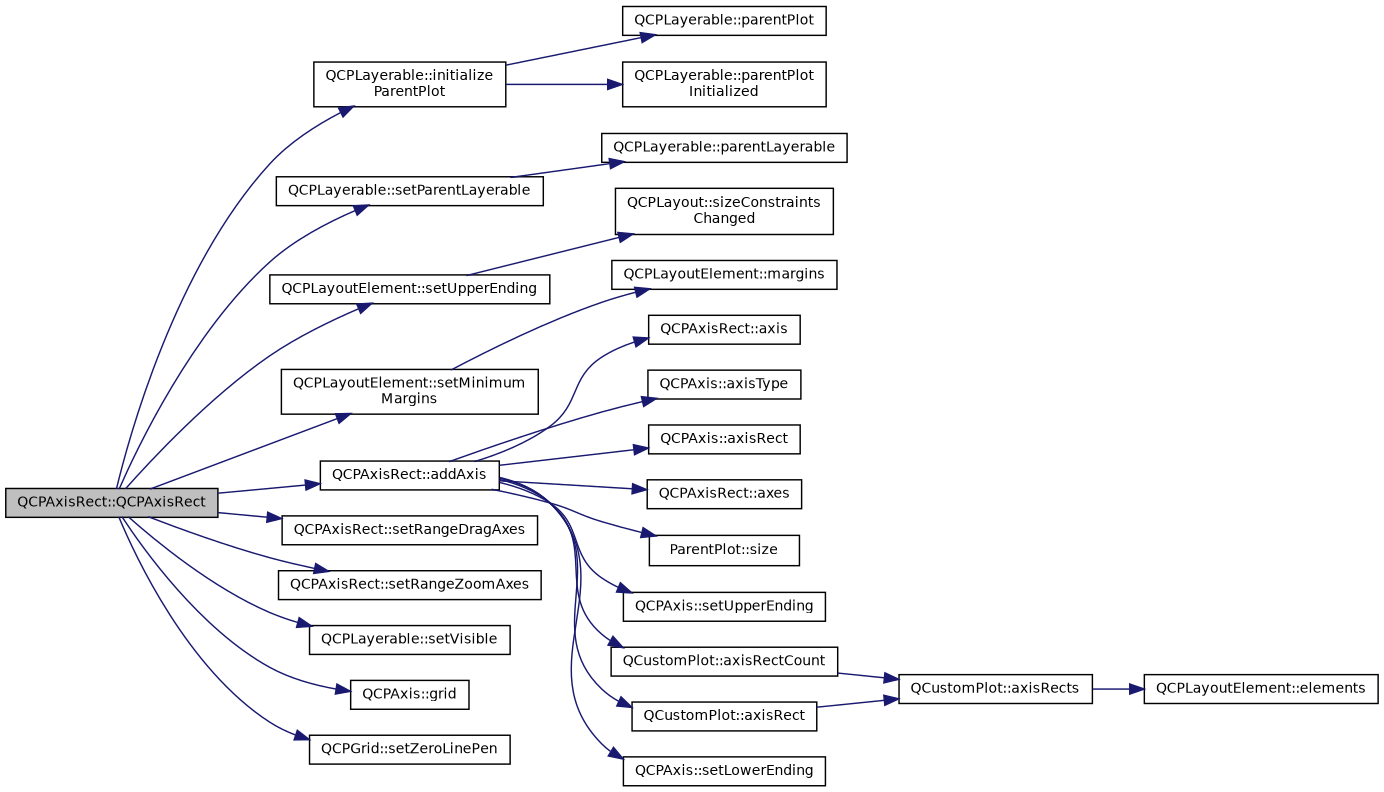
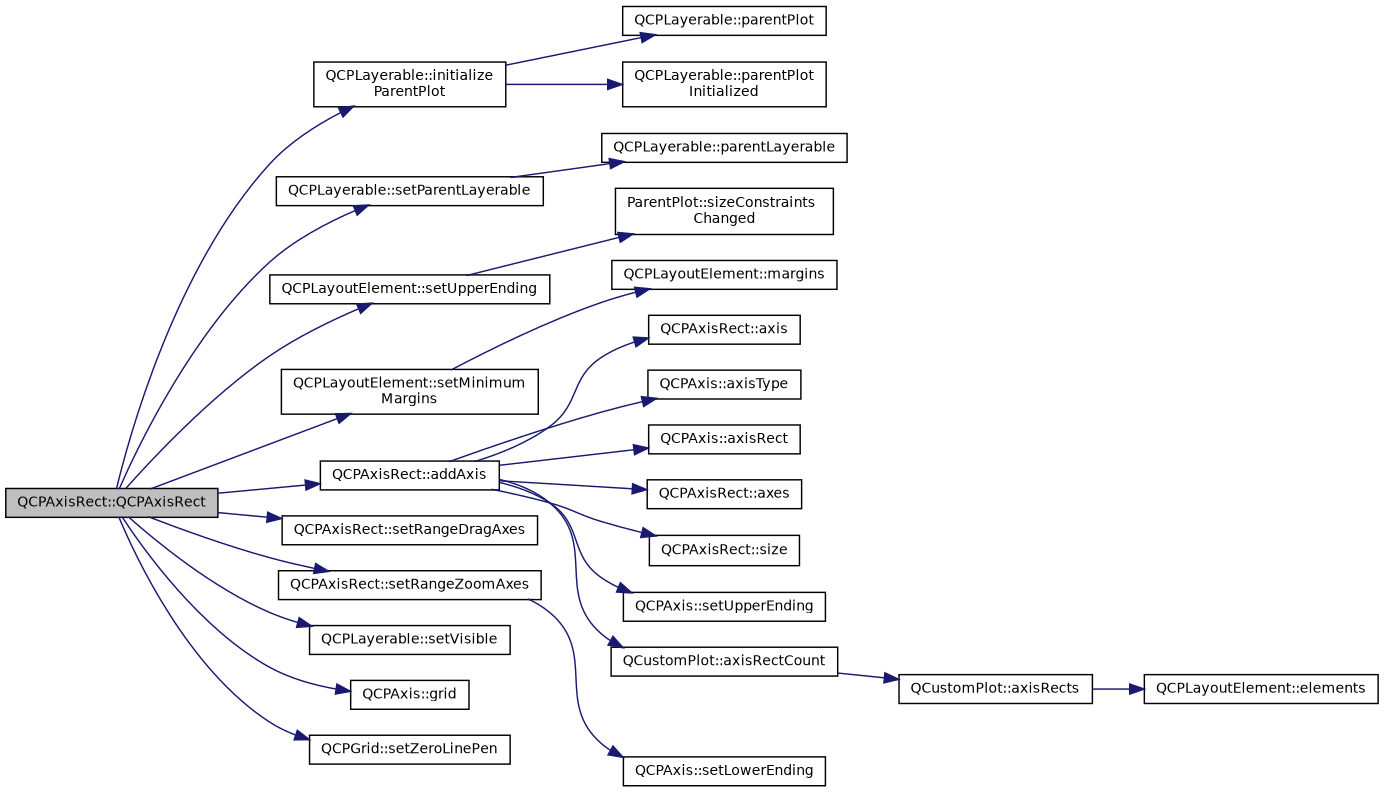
node "QCPLayout::sizeConstraints Changed": label "QCPLayout::sizeConstraints Changed" -> "ParentPlot::sizeConstraints Changed"
node "ParentPlot::size": label "ParentPlot::size" -> "QCPAxisRect::size"
edge "QCPAxisRect::addAxis" -> "QCPAxis::setLowerEnding": now "QCPAxisRect::setRangeZoomAxes" -> "QCPAxis::setLowerEnding"
node "QCustomPlot::axisRect": removed
